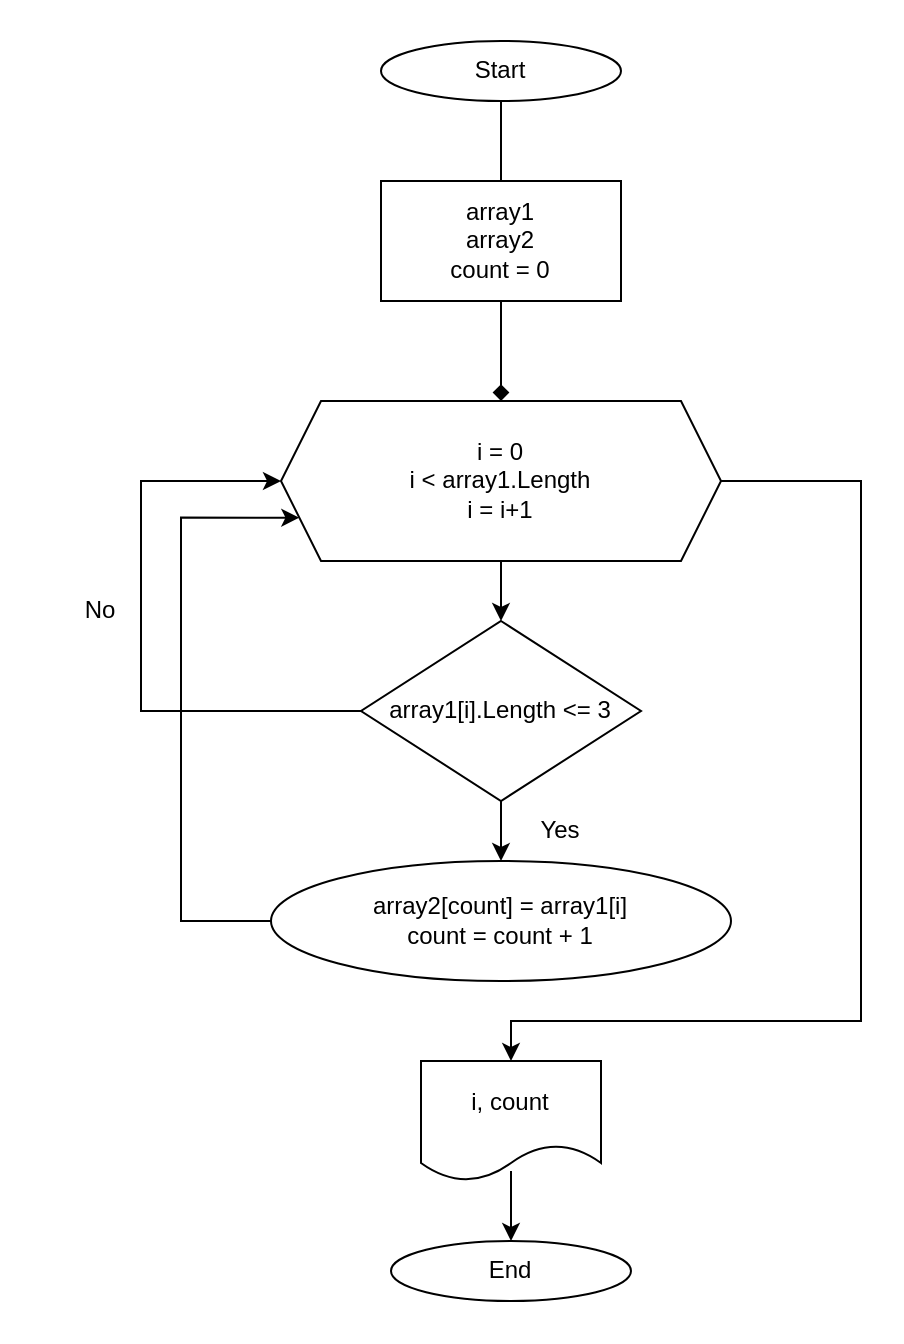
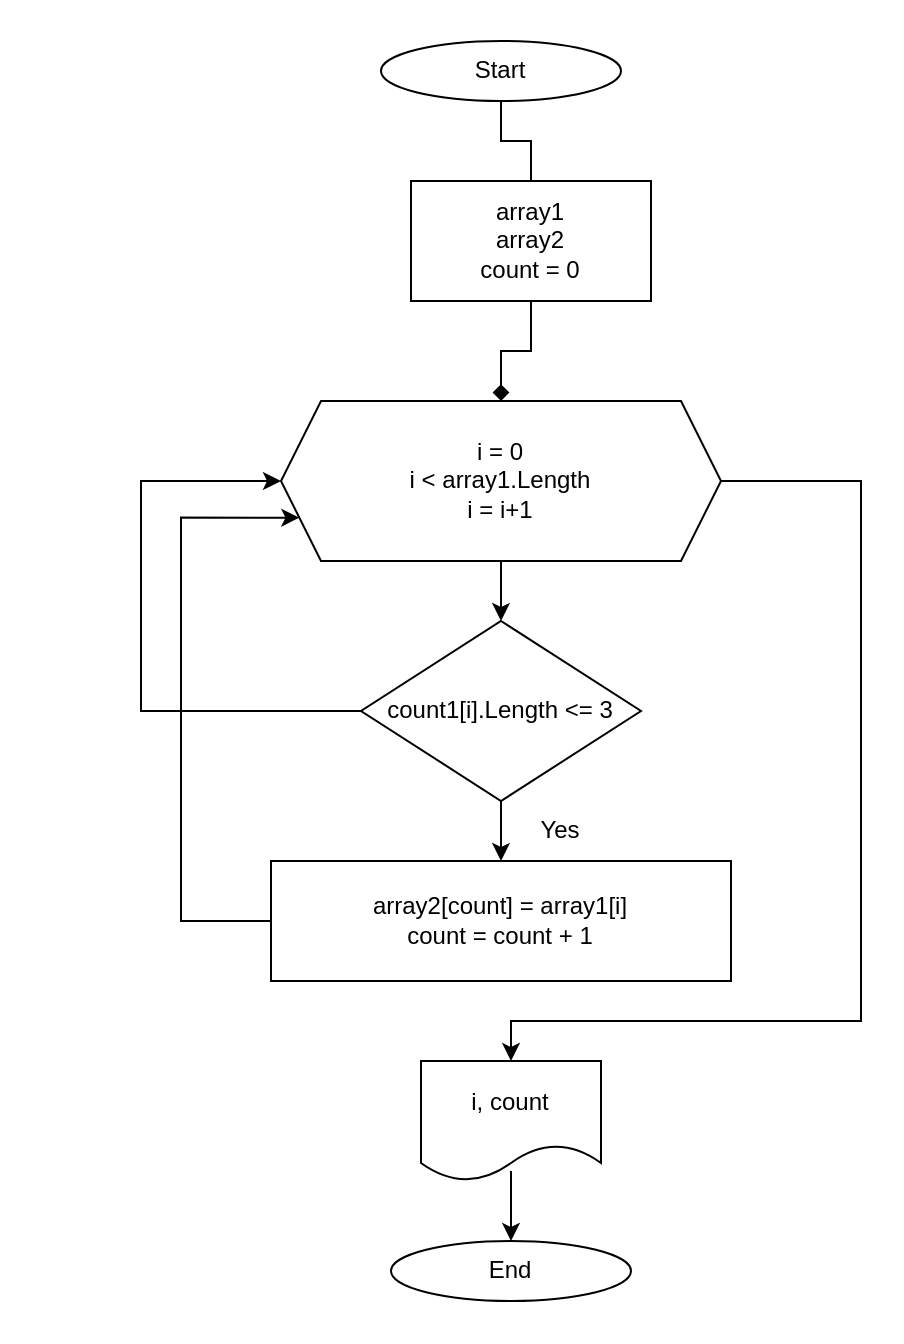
node "array1 array2 count = 0": moved (501, 241) -> (531, 241)
node "No": removed
node "array1[i].Length <= 3": label "array1[i].Length <= 3" -> "count1[i].Length <= 3"
node "array2[count] = array1[i] count = count + 1": shape ellipse -> rectangle
